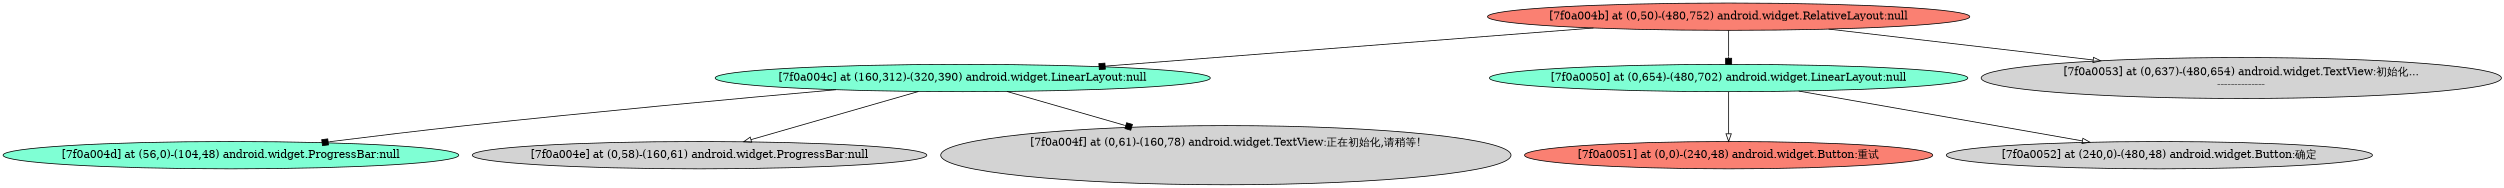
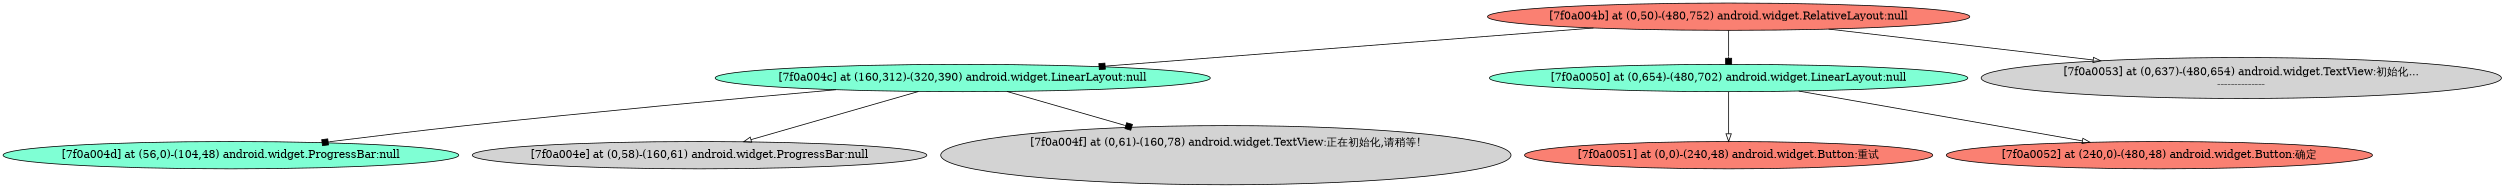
node "[7f0a0052] at (240,0)-(480,48) android.widget.Button:确定": fillcolor lightgrey -> salmon
